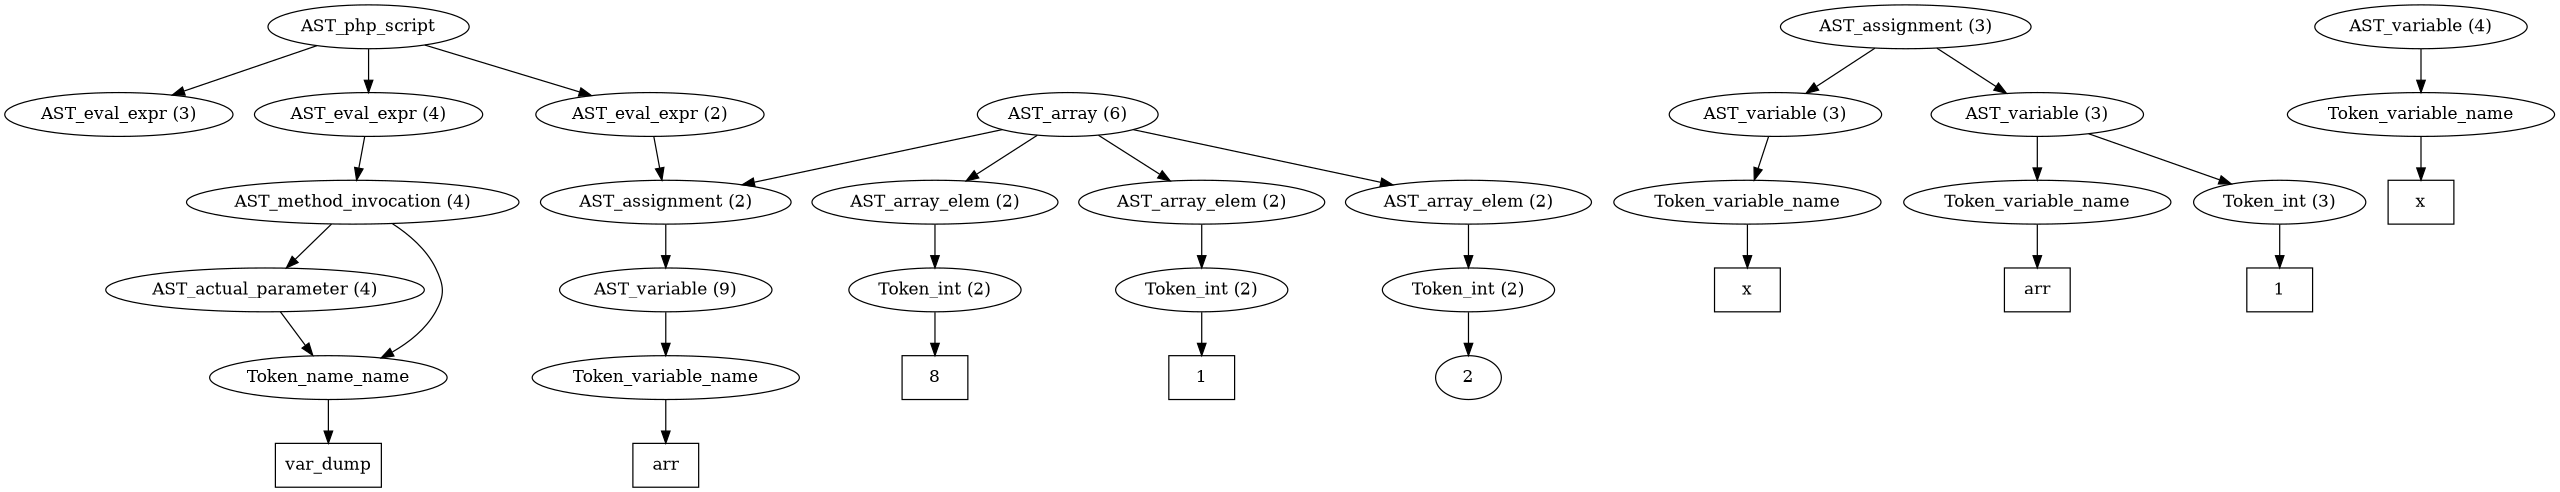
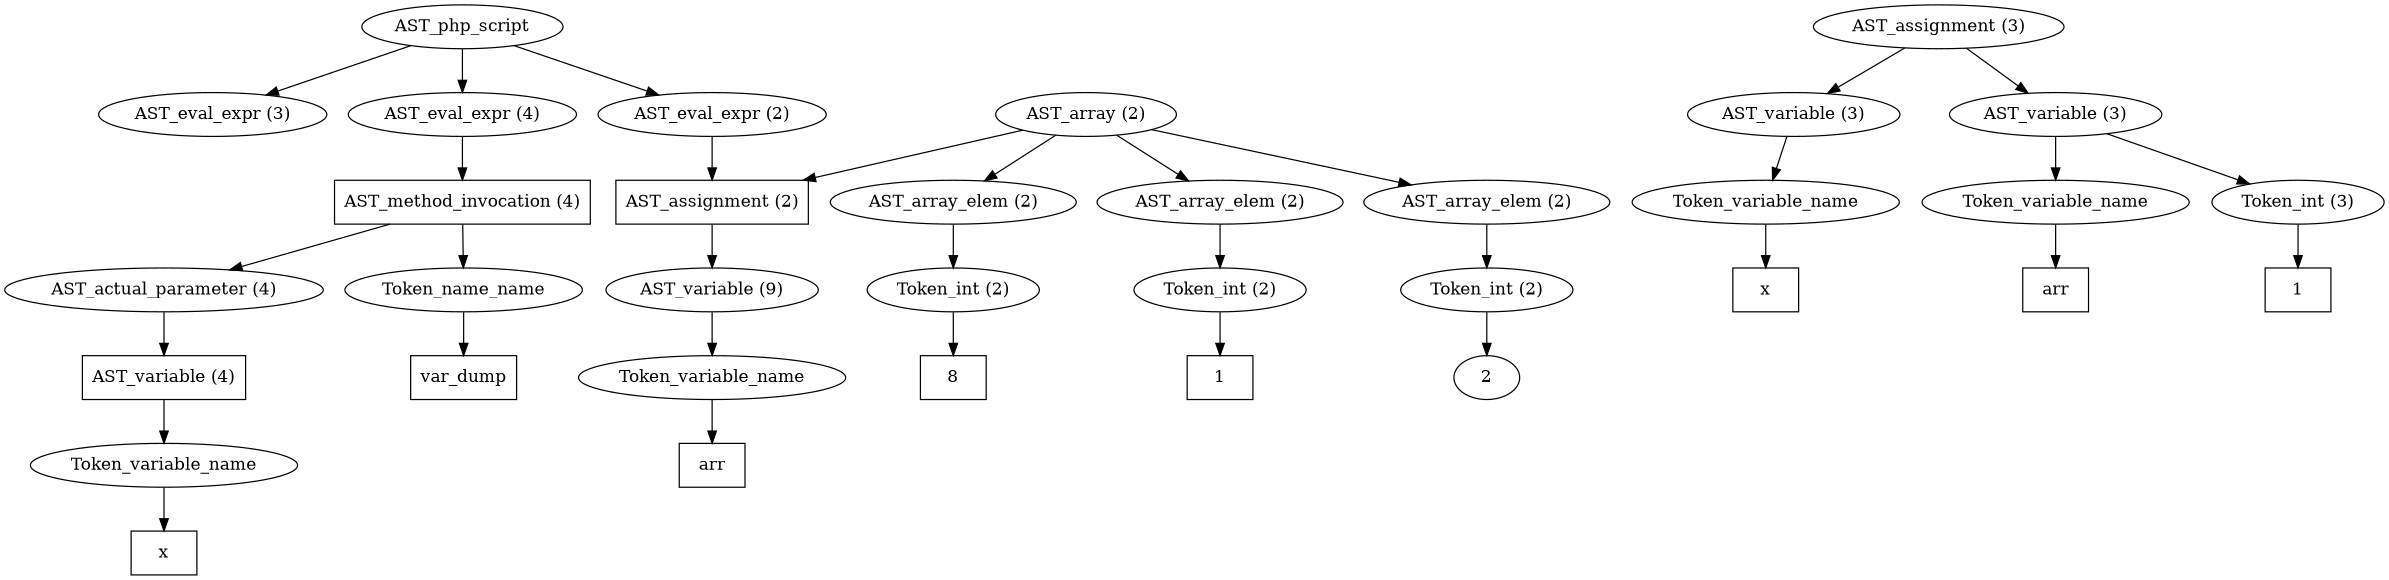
node "AST_variable (4)": shape ellipse -> box
node "AST_array (6)": label "AST_array (6)" -> "AST_array (2)"
node "AST_method_invocation (4)": shape ellipse -> box
node "AST_assignment (2)": shape ellipse -> box
edge "AST_actual_parameter (4)" -> "Token_name_name": now "AST_actual_parameter (4)" -> "AST_variable (4)"
